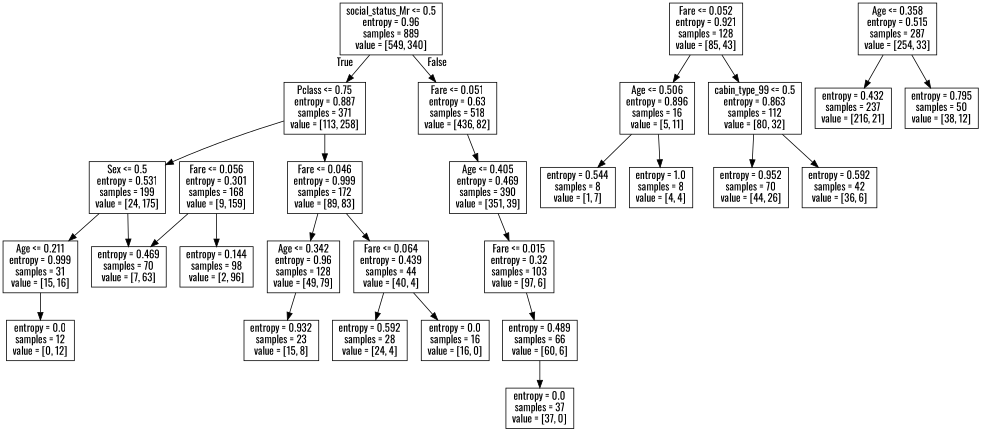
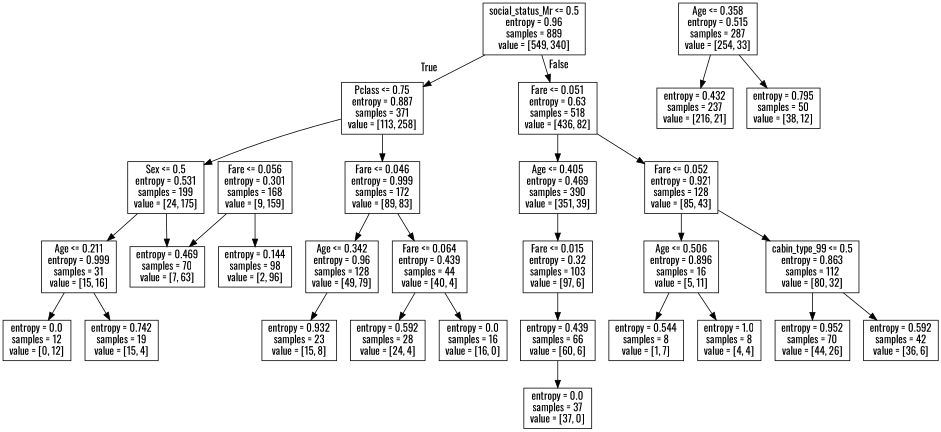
edge "Fare <= 0.051 entropy = 0.63 samples = 518 value = [436, 82]" -> "Fare <= 0.052 entropy = 0.921 samples = 128 value = [85, 43]": added
node "entropy = 0.742 samples = 19 value = [15, 4]": added
node "entropy = 0.489 samples = 66 value = [60, 6]": label "entropy = 0.489 samples = 66 value = [60, 6]" -> "entropy = 0.439 samples = 66 value = [60, 6]"
